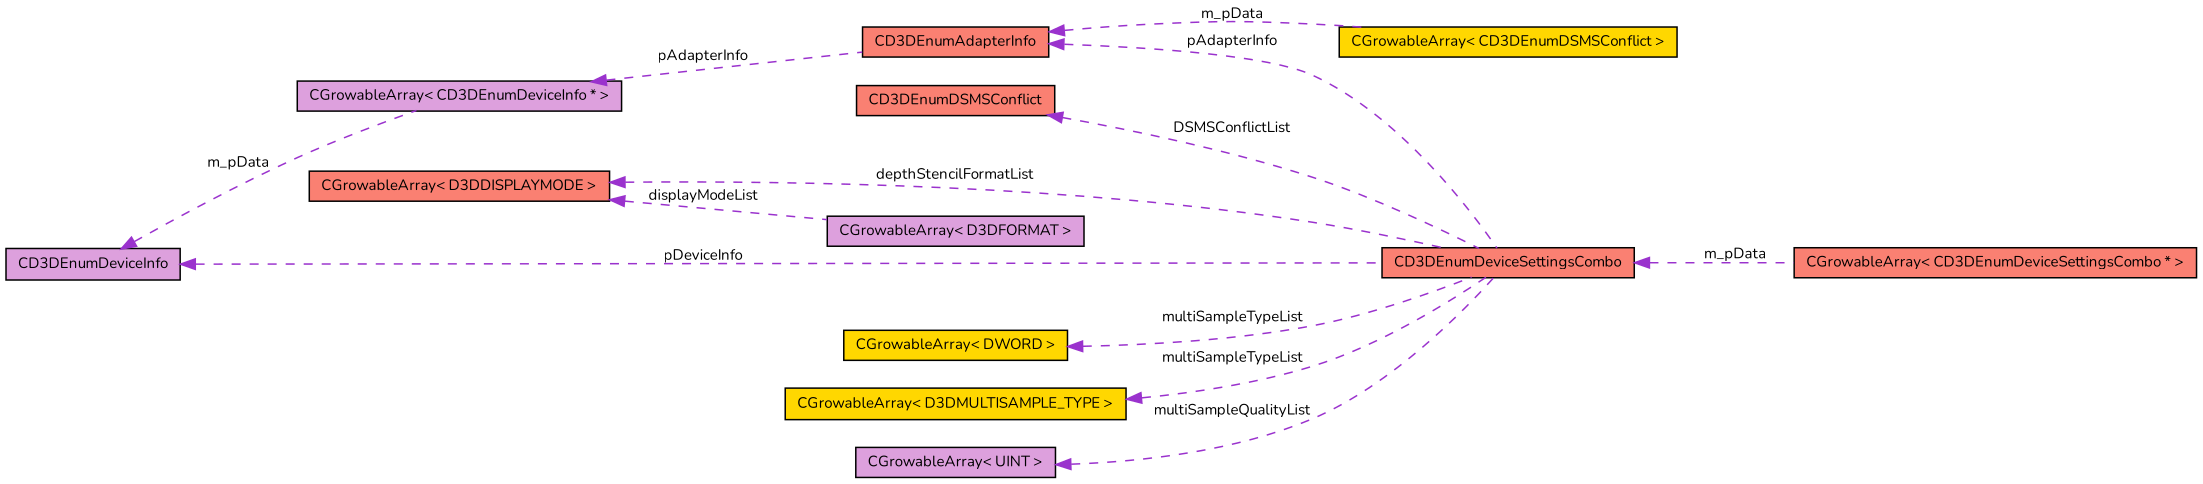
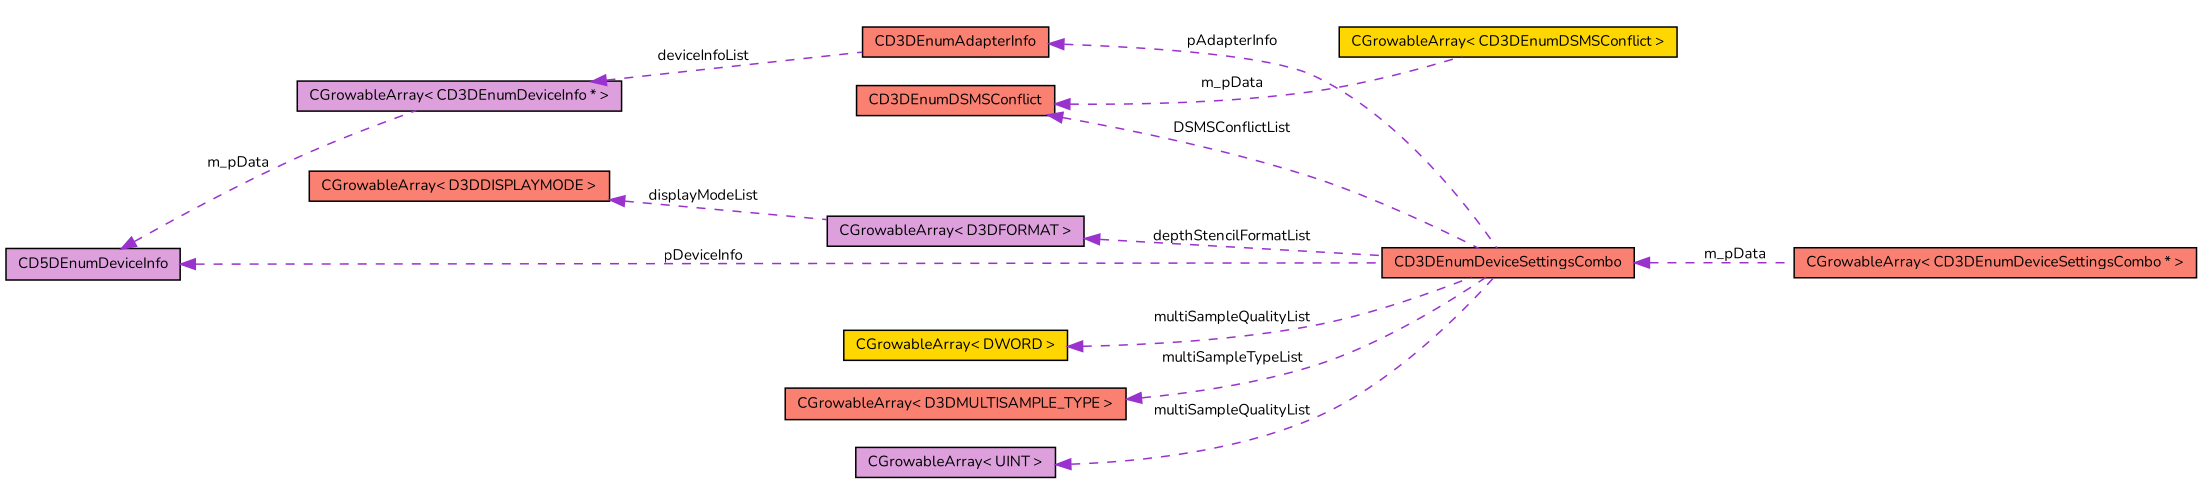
edge "CGrowableArray< CD3DEnumDSMSConflict >" -> "CD3DEnumAdapterInfo": now "CGrowableArray< CD3DEnumDSMSConflict >" -> "CD3DEnumDSMSConflict"
edge "CD3DEnumAdapterInfo" -> "CGrowableArray< CD3DEnumDeviceInfo * >": label "pAdapterInfo" -> "deviceInfoList"
edge "CD3DEnumDeviceSettingsCombo" -> "CGrowableArray< D3DDISPLAYMODE >": now "CD3DEnumDeviceSettingsCombo" -> "CGrowableArray< D3DFORMAT >"
node "CD3DEnumDeviceInfo": label "CD3DEnumDeviceInfo" -> "CD5DEnumDeviceInfo"
edge "CD3DEnumDeviceSettingsCombo" -> "CGrowableArray< DWORD >": label "multiSampleTypeList" -> "multiSampleQualityList"
node "CGrowableArray< D3DMULTISAMPLE_TYPE >": fillcolor gold -> salmon
